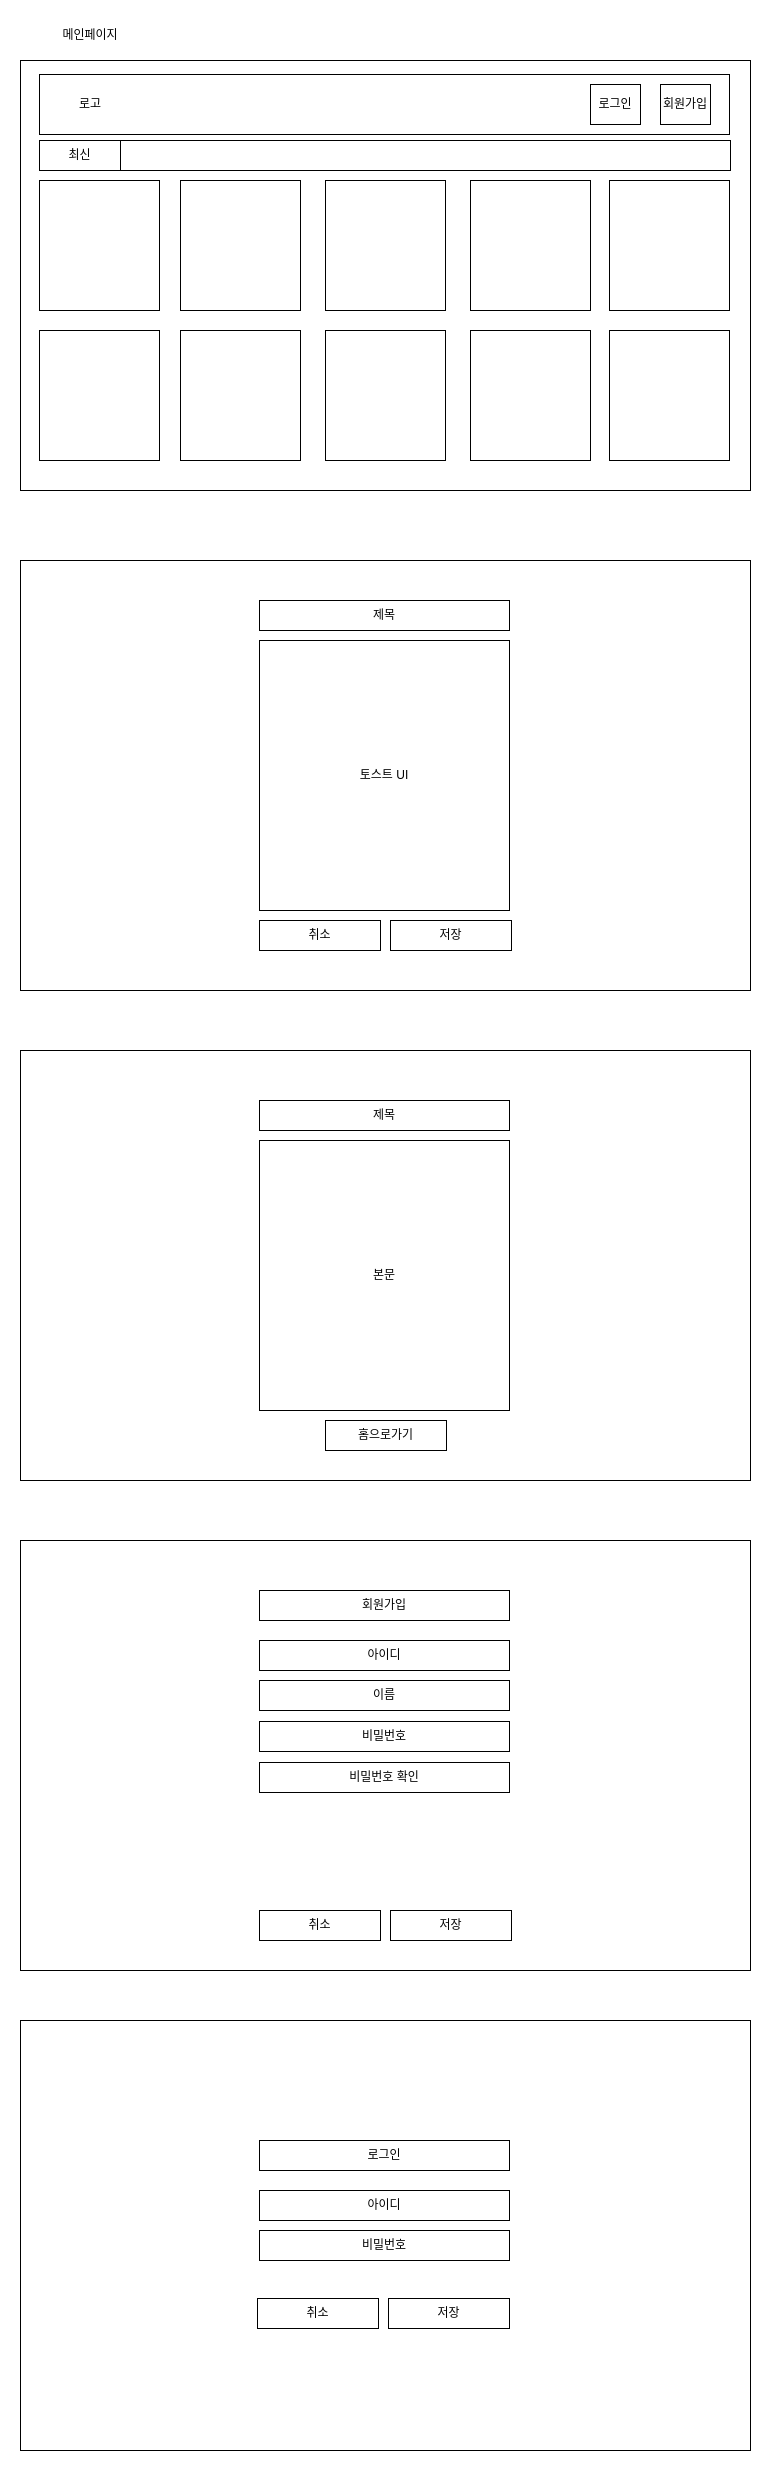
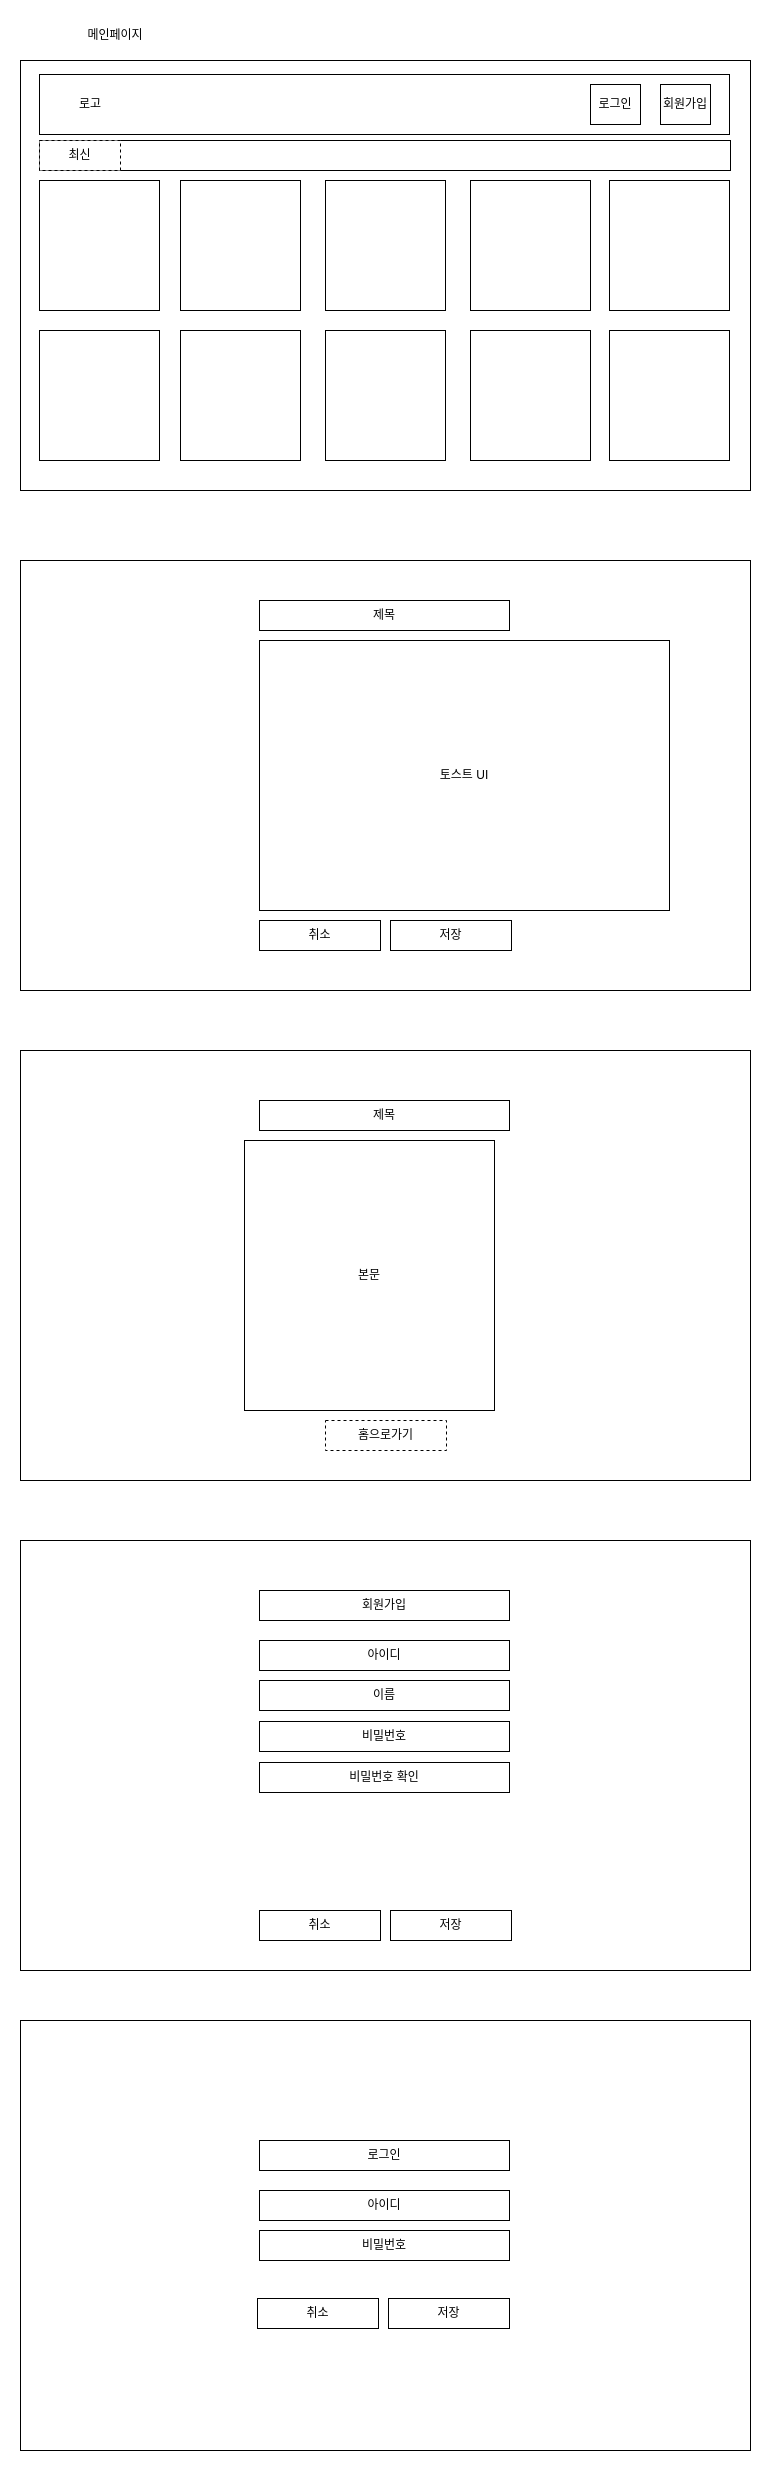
node "메인페이지": moved (91, 36) -> (116, 36)
node "최신": style solid -> dashed
node "토스트 UI": size 250x270 -> 410x270
node "본문": moved (385, 1276) -> (370, 1276)
node "홈으로가기": style solid -> dashed
